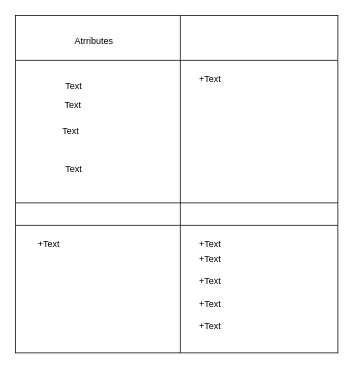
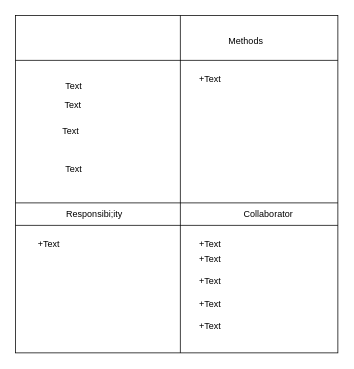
node "Atrributes": removed
node "Methods": added
node "Responsibi;ity": added
node "Collaborator": added
